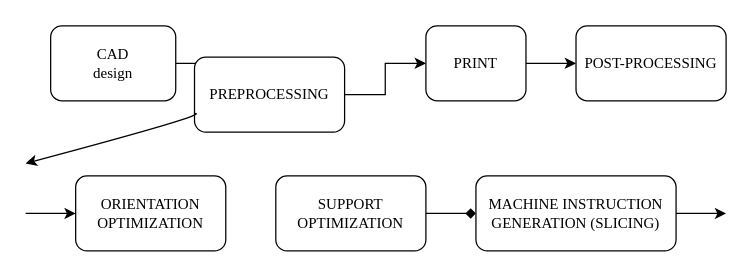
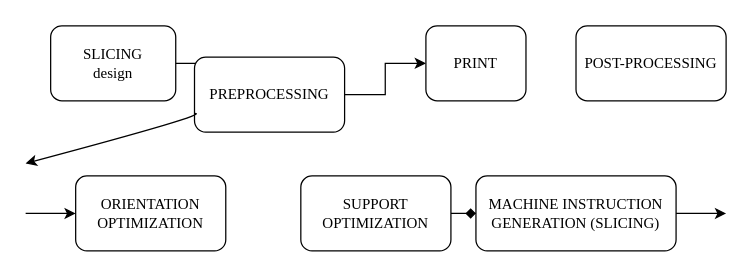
node "CAD design": label "CAD design" -> "SLICING design"
edge "PRINT" -> "POST-PROCESSING": removed
node "SUPPORT OPTIMIZATION": moved (351, 213) -> (376, 213)
